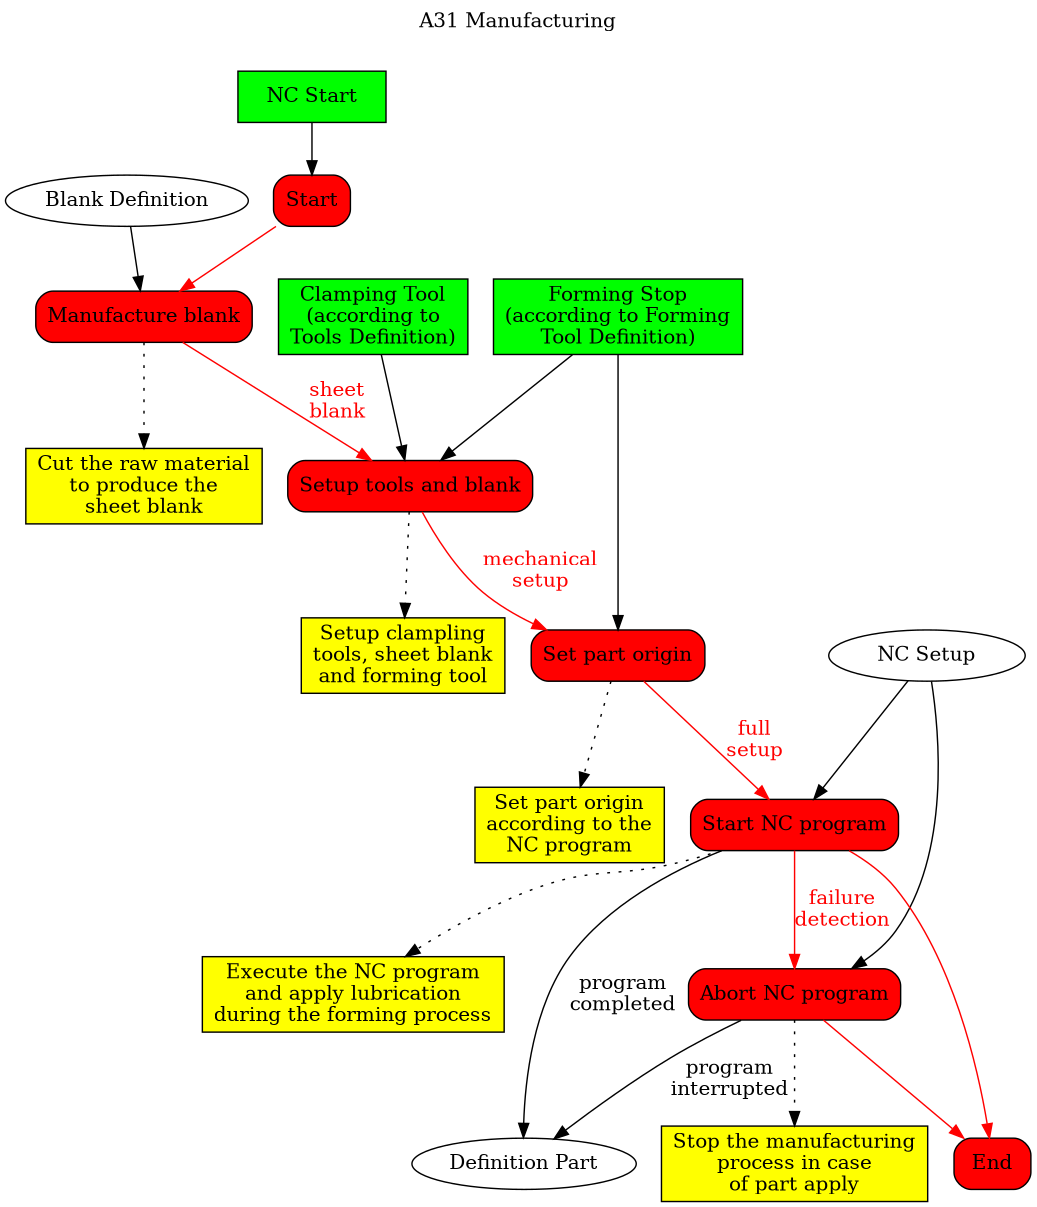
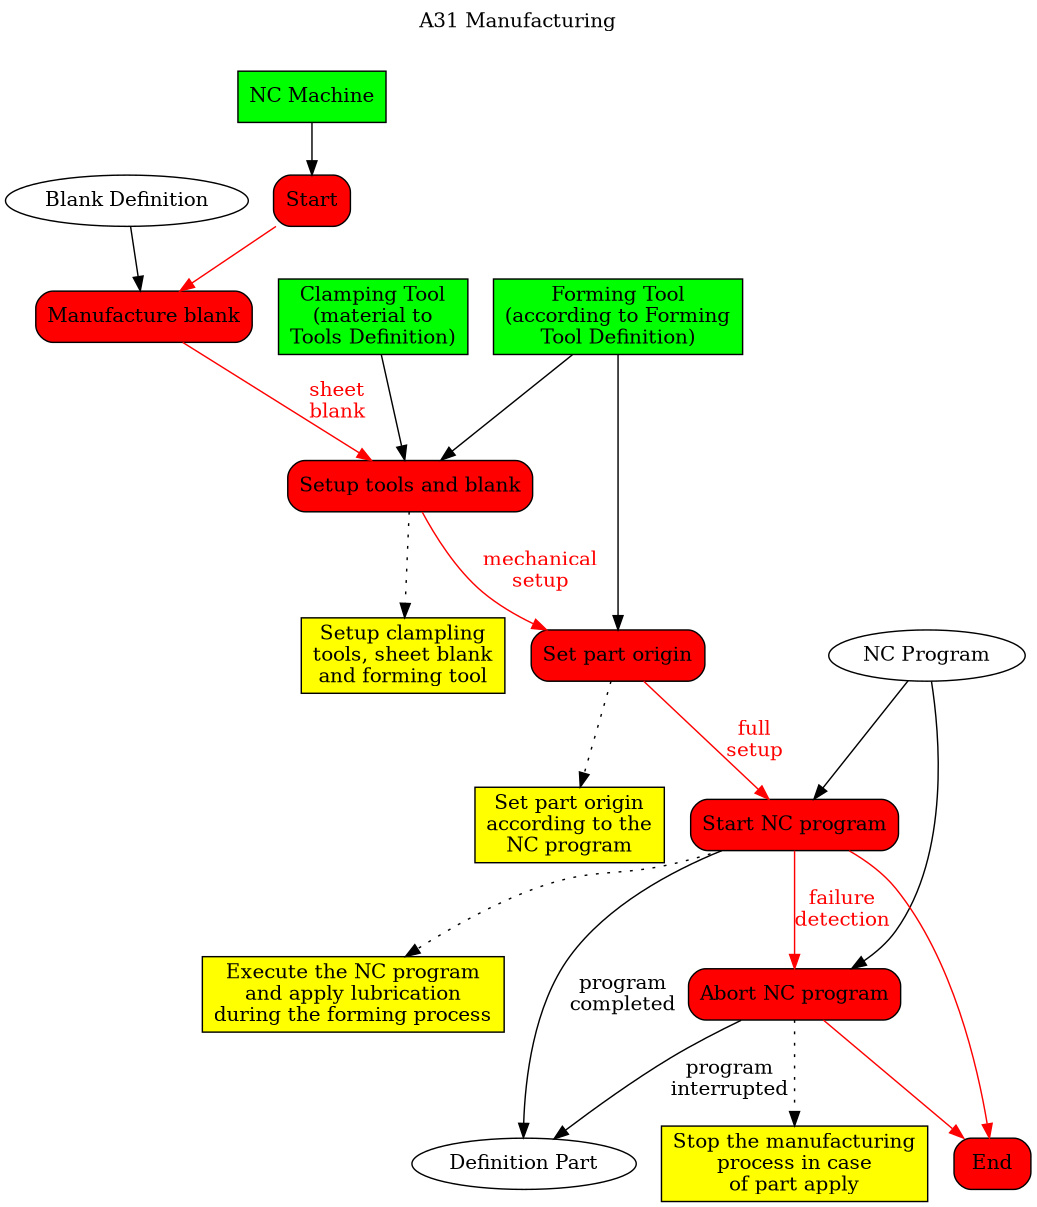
node "NC Start": label "NC Start" -> "NC Machine"
node "Clamping Tool (according to Tools Definition)": label "Clamping Tool (according to Tools Definition)" -> "Clamping Tool (material to Tools Definition)"
node "Forming Stop (according to Forming Tool Definition)": label "Forming Stop (according to Forming Tool Definition)" -> "Forming Tool (according to Forming Tool Definition)"
node "Cut the raw material to produce the sheet blank": removed
node "NC Setup": label "NC Setup" -> "NC Program"
